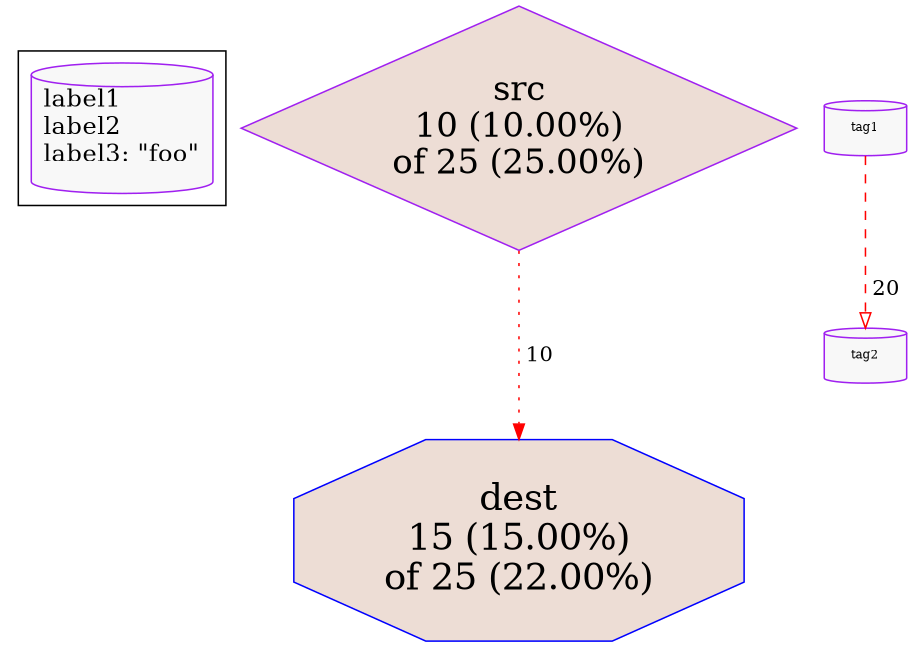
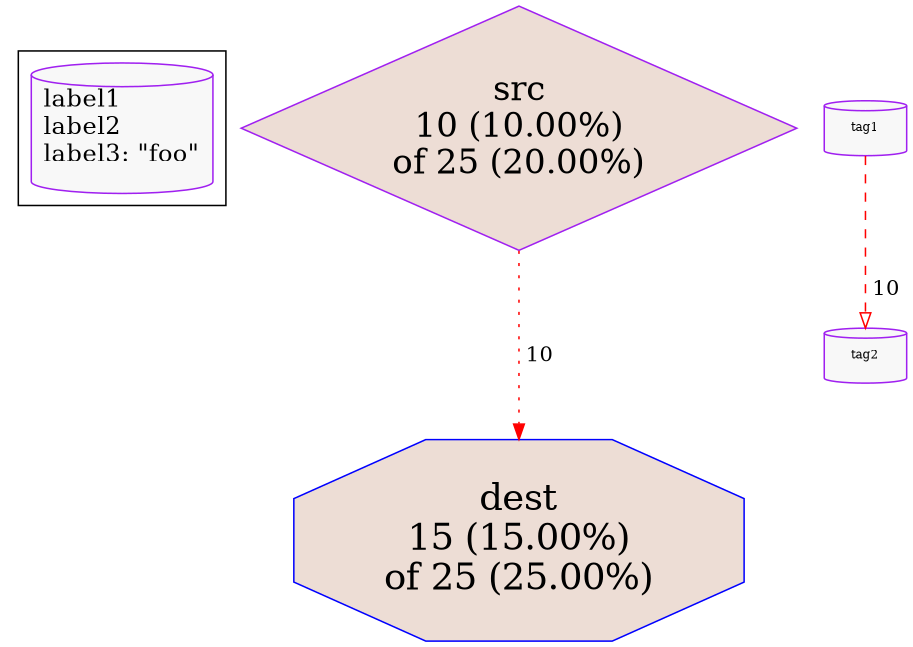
node "src 10 (10.00%) of 25 (25.00%)": label "src 10 (10.00%) of 25 (25.00%)" -> "src 10 (10.00%) of 25 (20.00%)"
edge "tag1" -> "tag2": label " 20" -> " 10"
node "dest 15 (15.00%) of 25 (22.00%)": label "dest 15 (15.00%) of 25 (22.00%)" -> "dest 15 (15.00%) of 25 (25.00%)"
